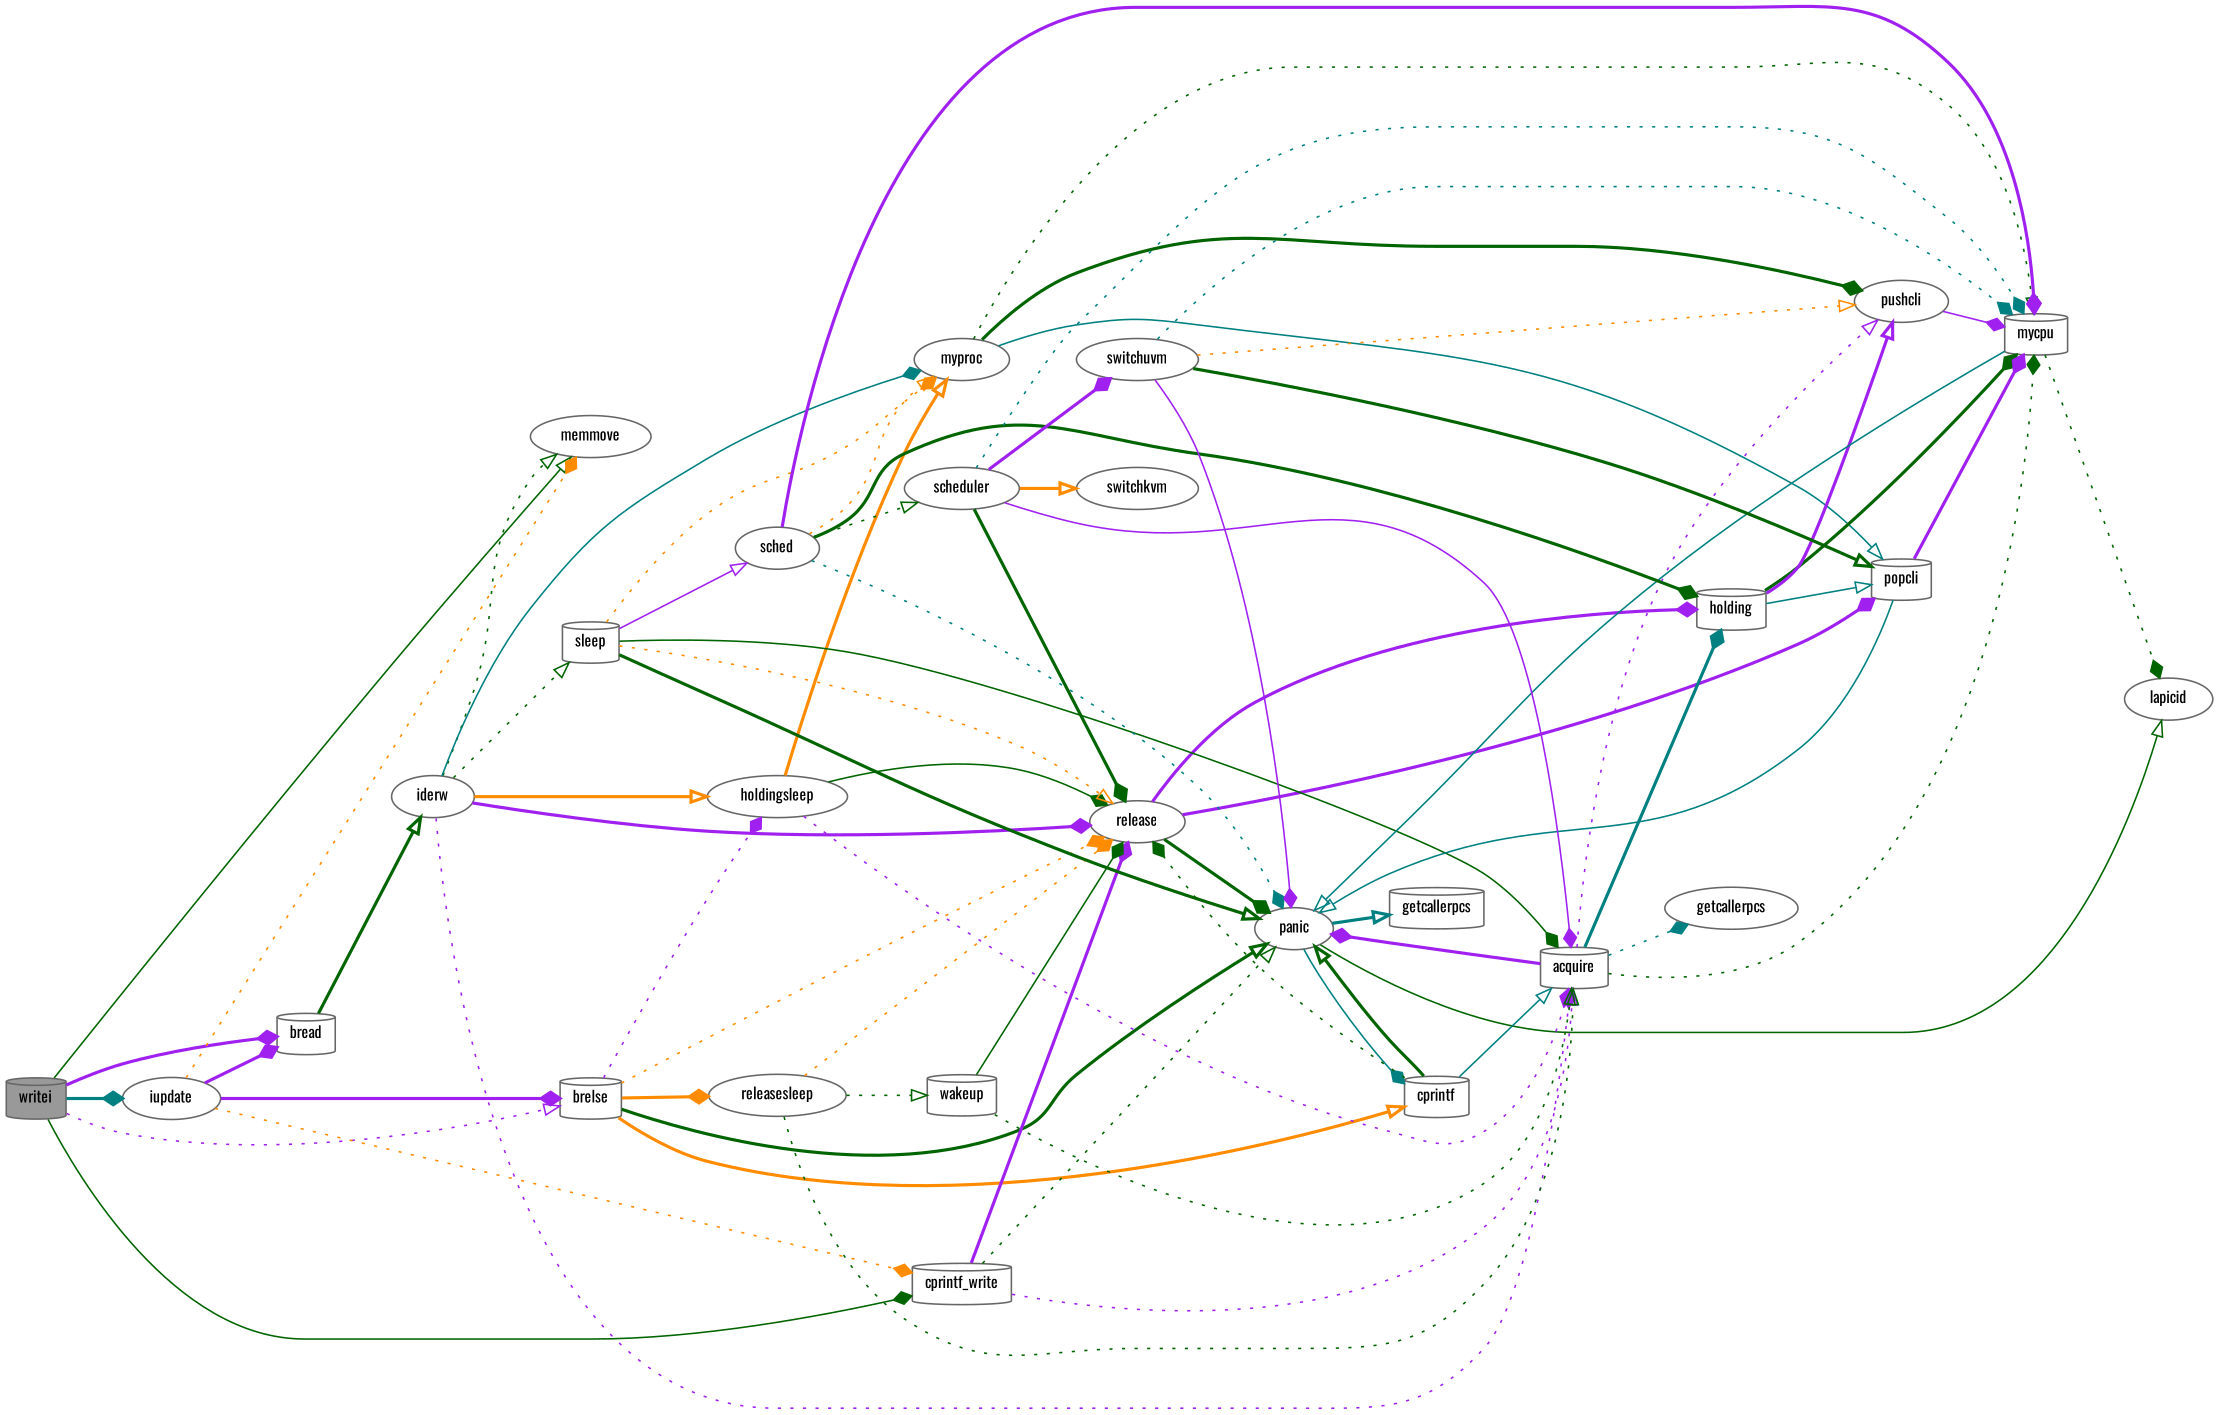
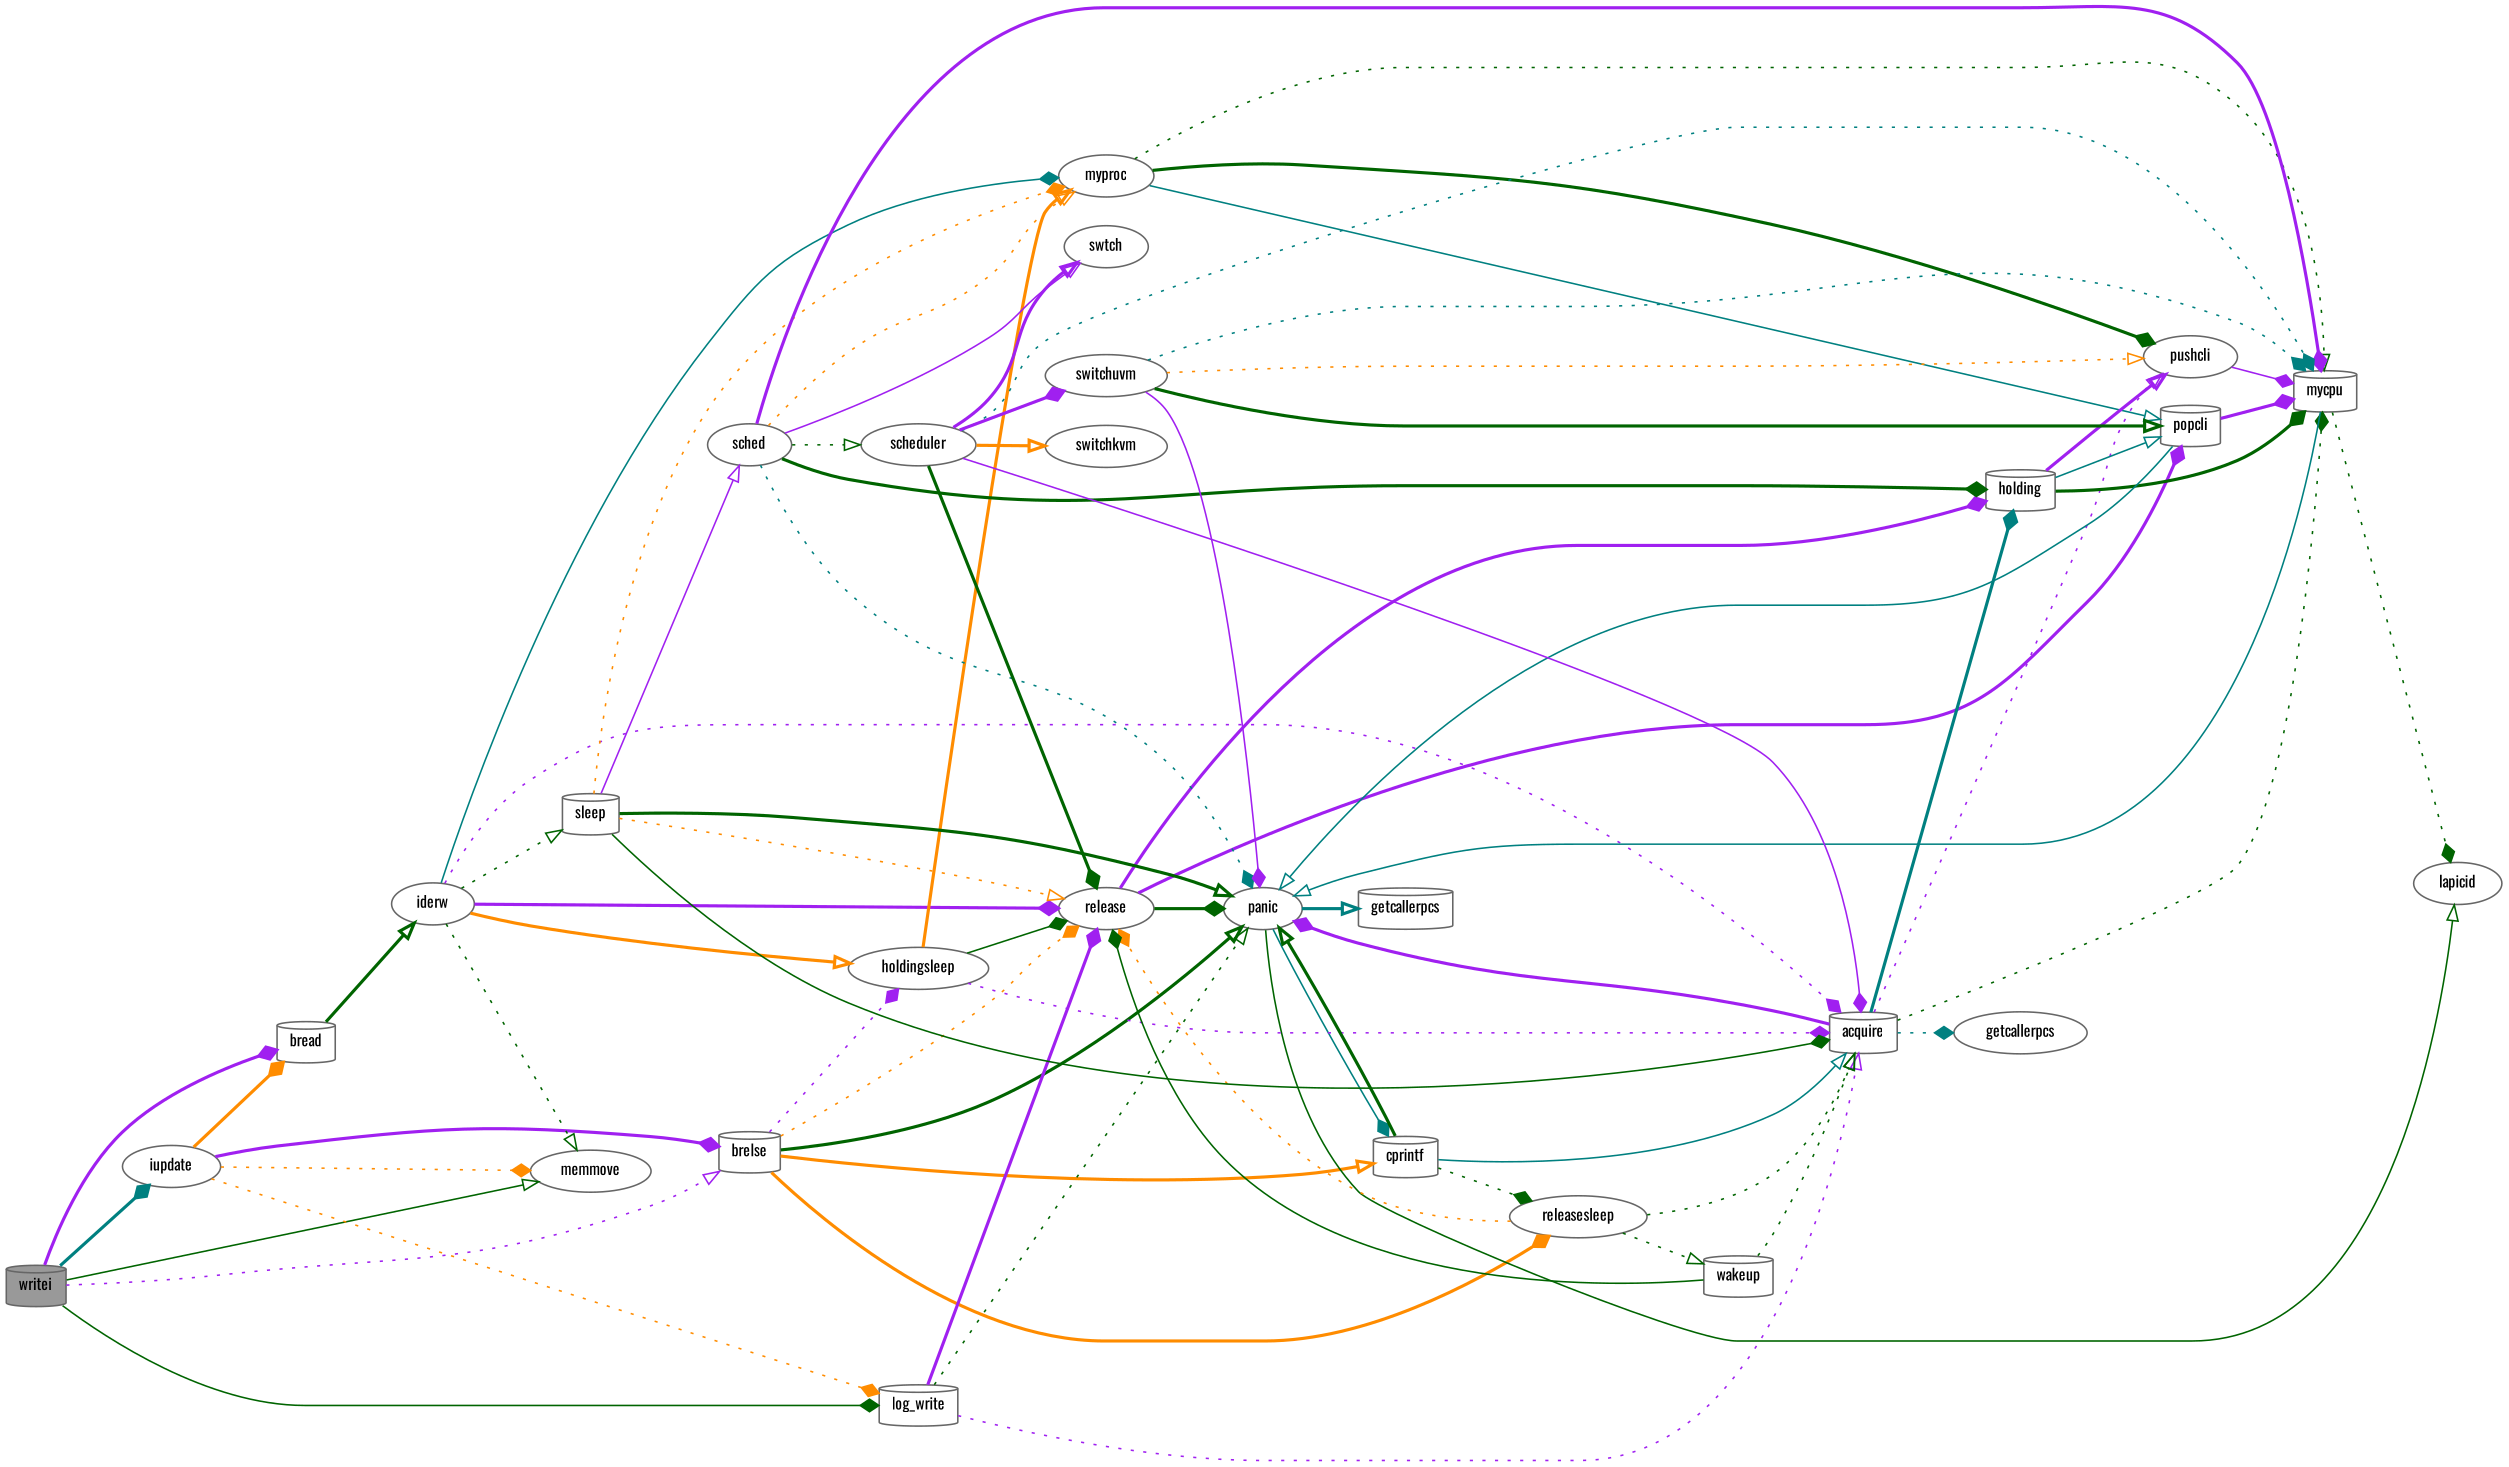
node "swtch": added
edge "cprintf" -> "release": now "cprintf" -> "releasesleep"
edge "iupdate" -> "bread": color purple -> darkorange
node "cprintf_write": label "cprintf_write" -> "log_write"
